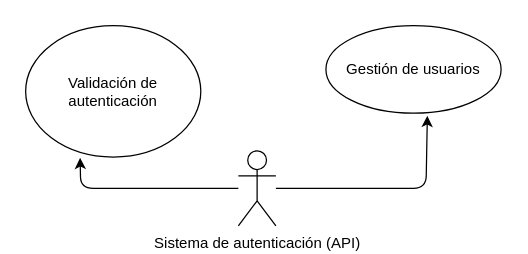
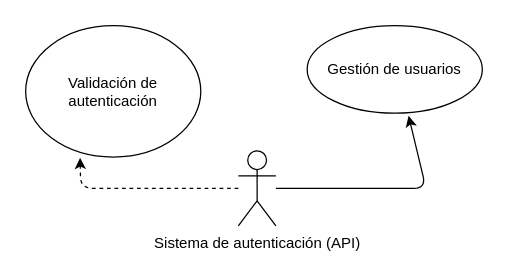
node "Gestión de usuarios": moved (413, 69) -> (394, 69)
edge "Sistema de autenticación (API)" -> "Validación de autenticación": style solid -> dashed
